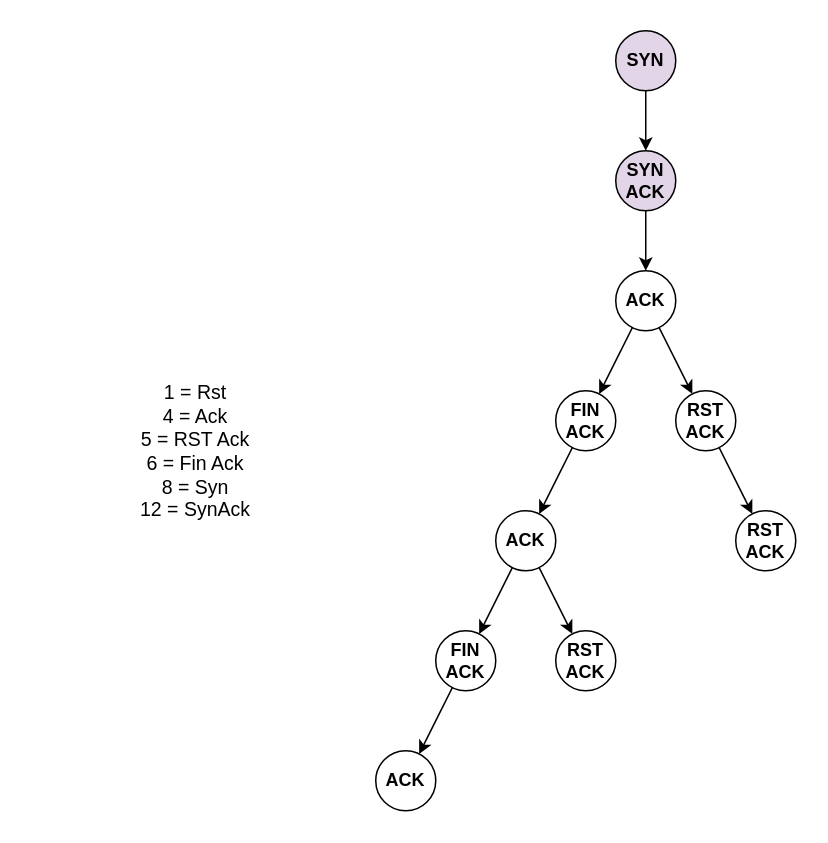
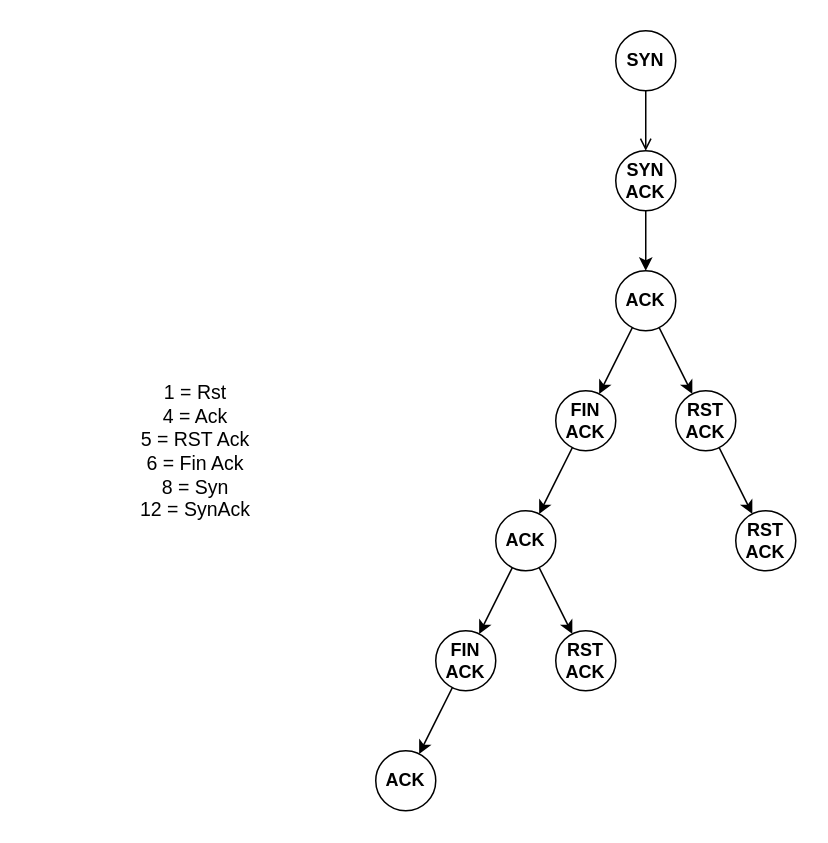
node "SYN": fillcolor #e1d5e7 -> #ffffff
edge "SYN" -> "SYNACK": arrowhead classic -> open
node "SYNACK": fillcolor #e1d5e7 -> #ffffff
